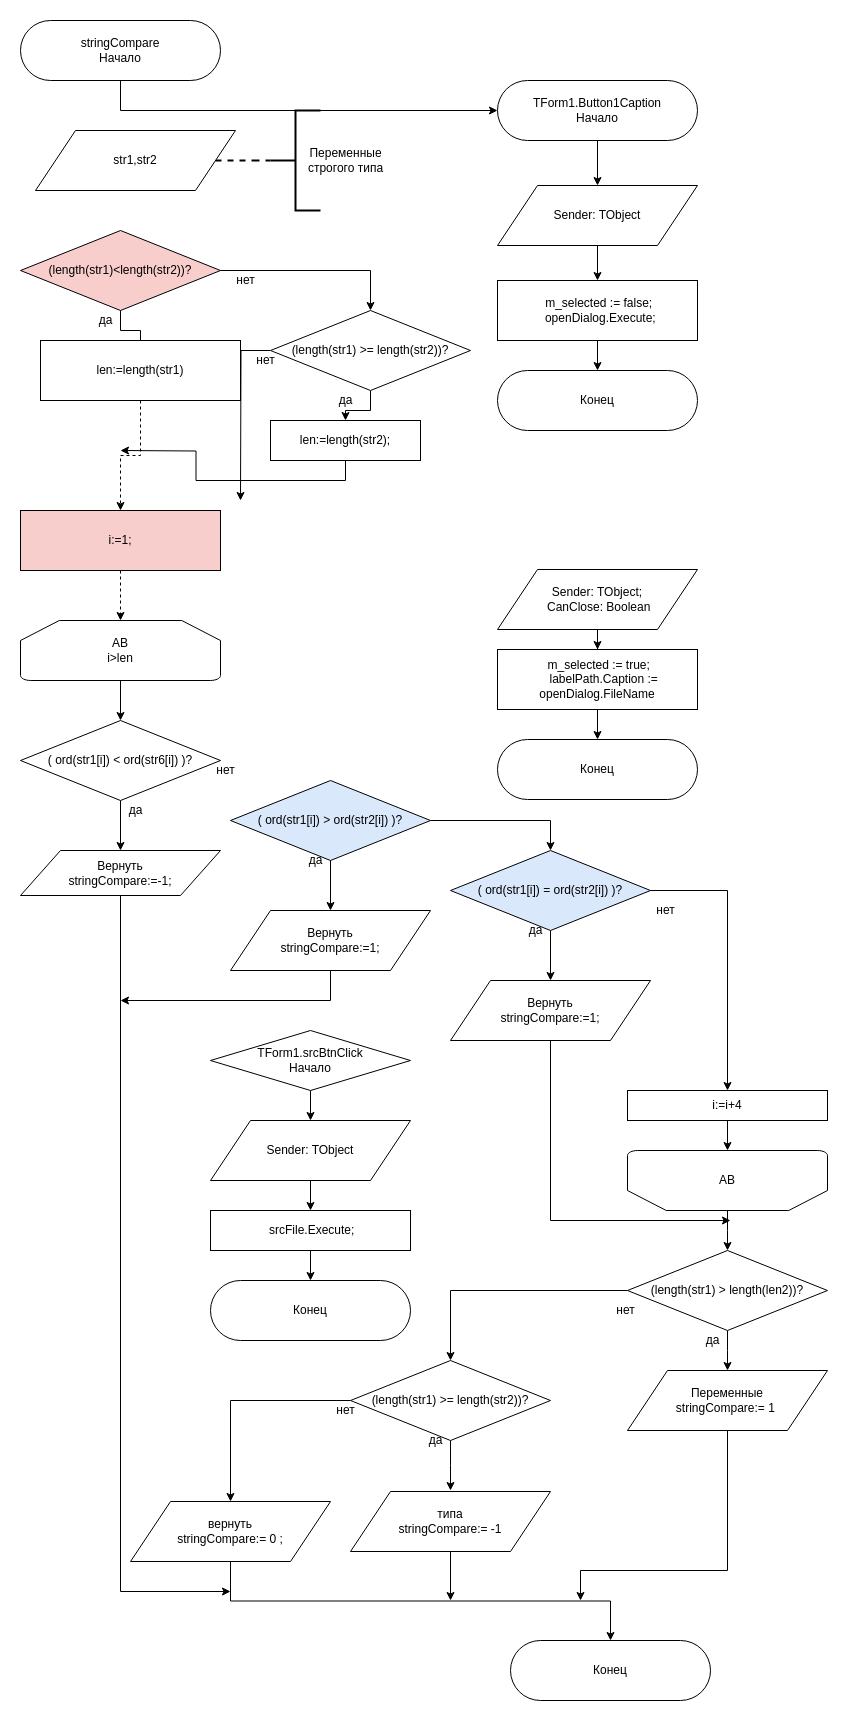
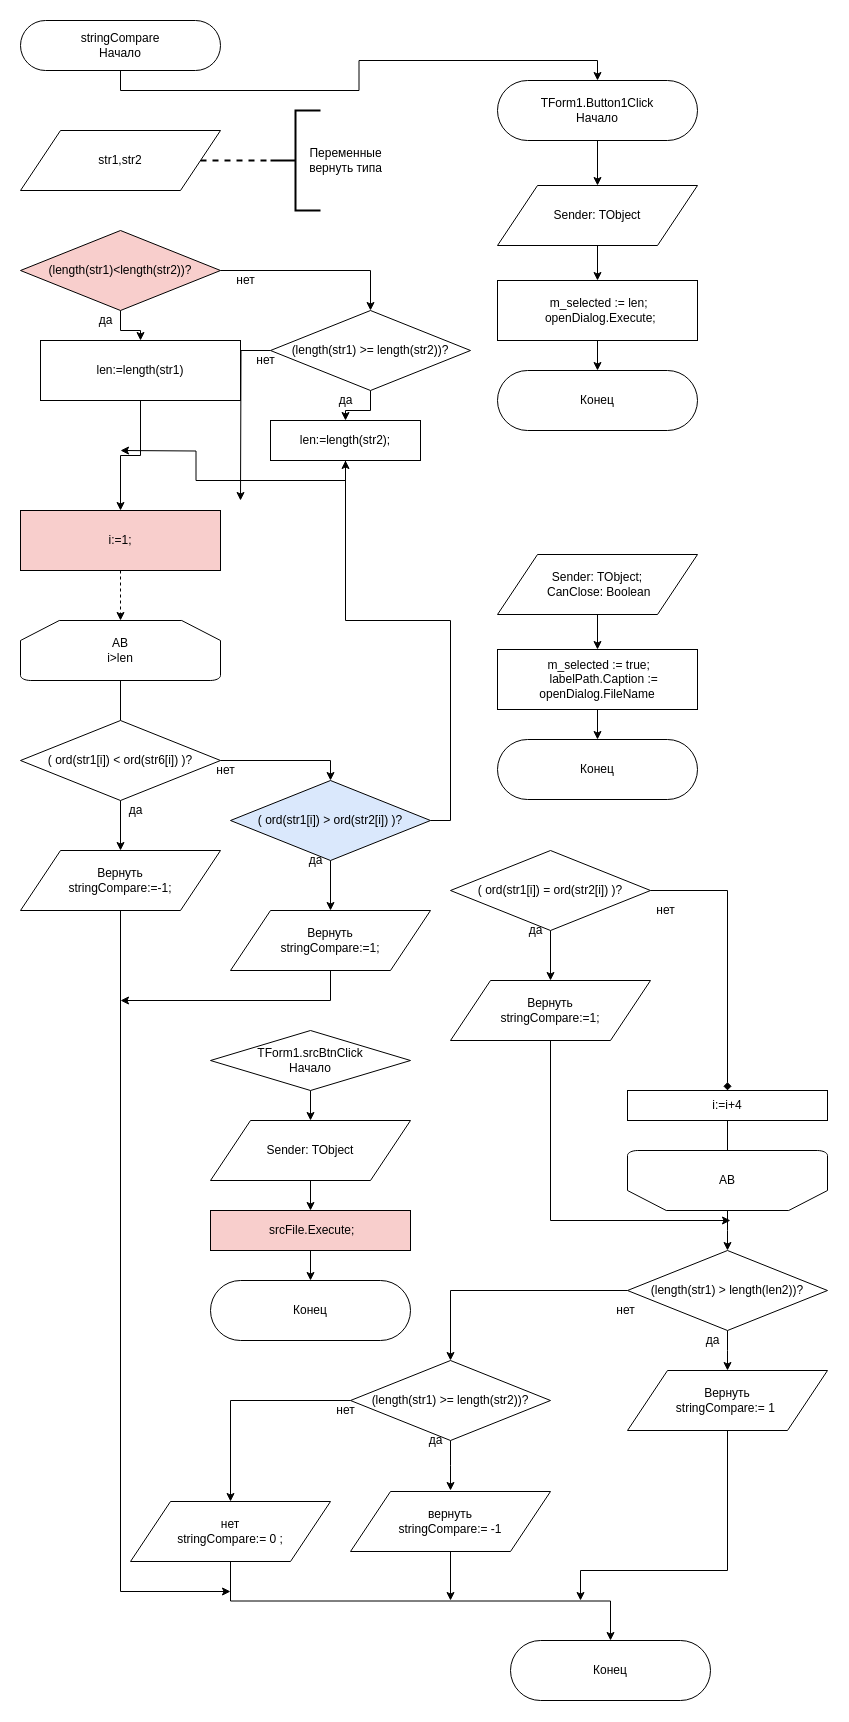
node "stringCompare Начало": size 200x60 -> 200x50
node "TForm1.Button1Caption Начало": label "TForm1.Button1Caption Начало" -> "TForm1.Button1Click Начало"
node "str1,str2": moved (136, 161) -> (121, 161)
node "Переменные строгого типа": label "Переменные строгого типа" -> "Переменные вернуть типа"
node "m_selected := false; openDialog.Execute;": label "m_selected := false; openDialog.Execute;" -> "m_selected := len; openDialog.Execute;"
edge "(length(str1)<length(str2))?" -- "len:=length(str1)": arrowhead none -> classic
edge "len:=length(str1)" -> "i:=1;": style dashed -> solid
node "Sender: TObject; CanClose: Boolean": moved (598, 600) -> (598, 585)
edge "AB i>len" -> "( ord(str1[i]) < ord(str6[i]) )?": arrowhead classic -> none
edge "( ord(str1[i]) < ord(str6[i]) )?" -> "( ord(str1[i]) > ord(str2[i]) )?": added
edge "( ord(str1[i]) > ord(str2[i]) )?" -> "( ord(str1[i]) = ord(str2[i]) )?": now "( ord(str1[i]) > ord(str2[i]) )?" -> "len:=length(str2);"
node "Вернуть stringCompare:=-1;": size 200x45 -> 200x60
node "( ord(str1[i]) = ord(str2[i]) )?": fillcolor #dae8fc -> #ffffff
edge "( ord(str1[i]) = ord(str2[i]) )?" -> "i:=i+4": arrowhead classic -> diamond
edge "i:=i+4" -> "AB": arrowhead classic -> none
node "srcFile.Execute;": fillcolor #ffffff -> #f8cecc
node "Переменные stringCompare:= 1": label "Переменные stringCompare:= 1" -> "Вернуть stringCompare:= 1"
node "типа stringCompare:= -1": label "типа stringCompare:= -1" -> "вернуть stringCompare:= -1"
node "вернуть stringCompare:= 0 ;": label "вернуть stringCompare:= 0 ;" -> "нет stringCompare:= 0 ;"
